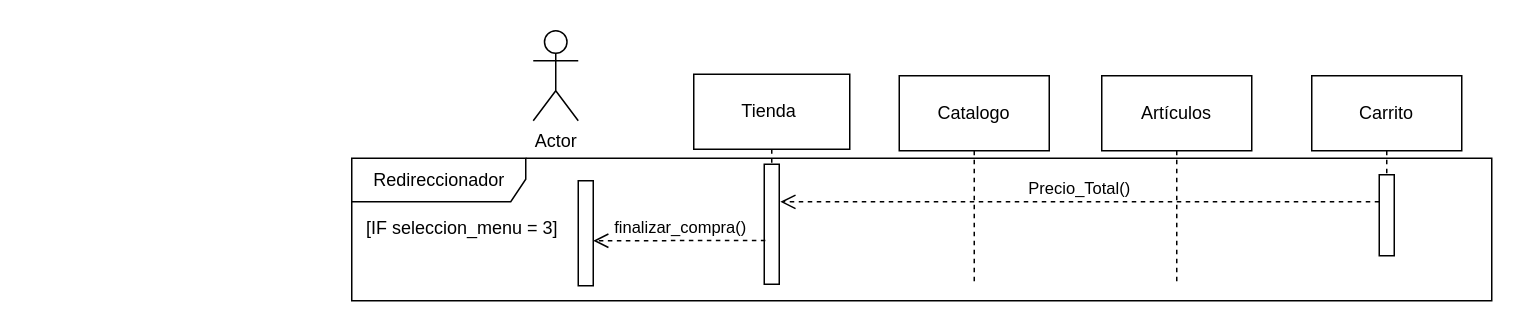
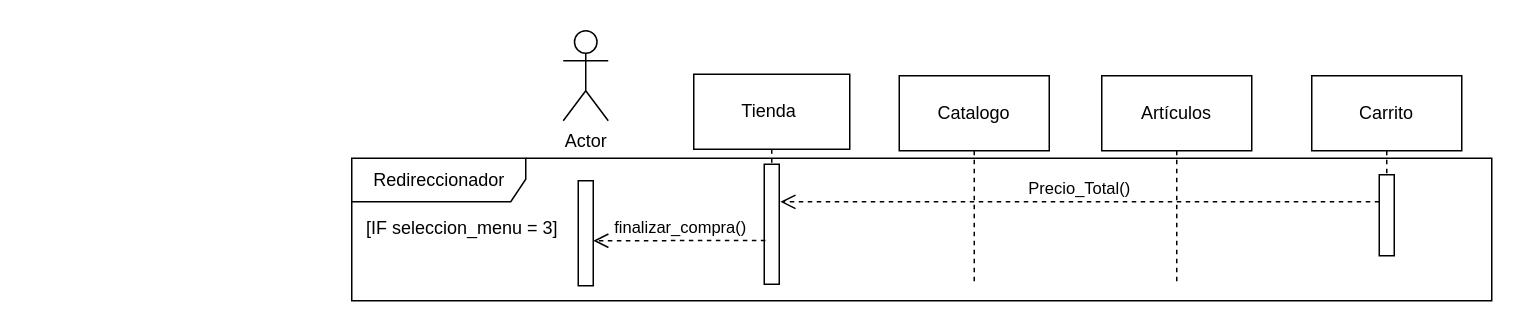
node "Actor": moved (556, 76) -> (586, 76)
